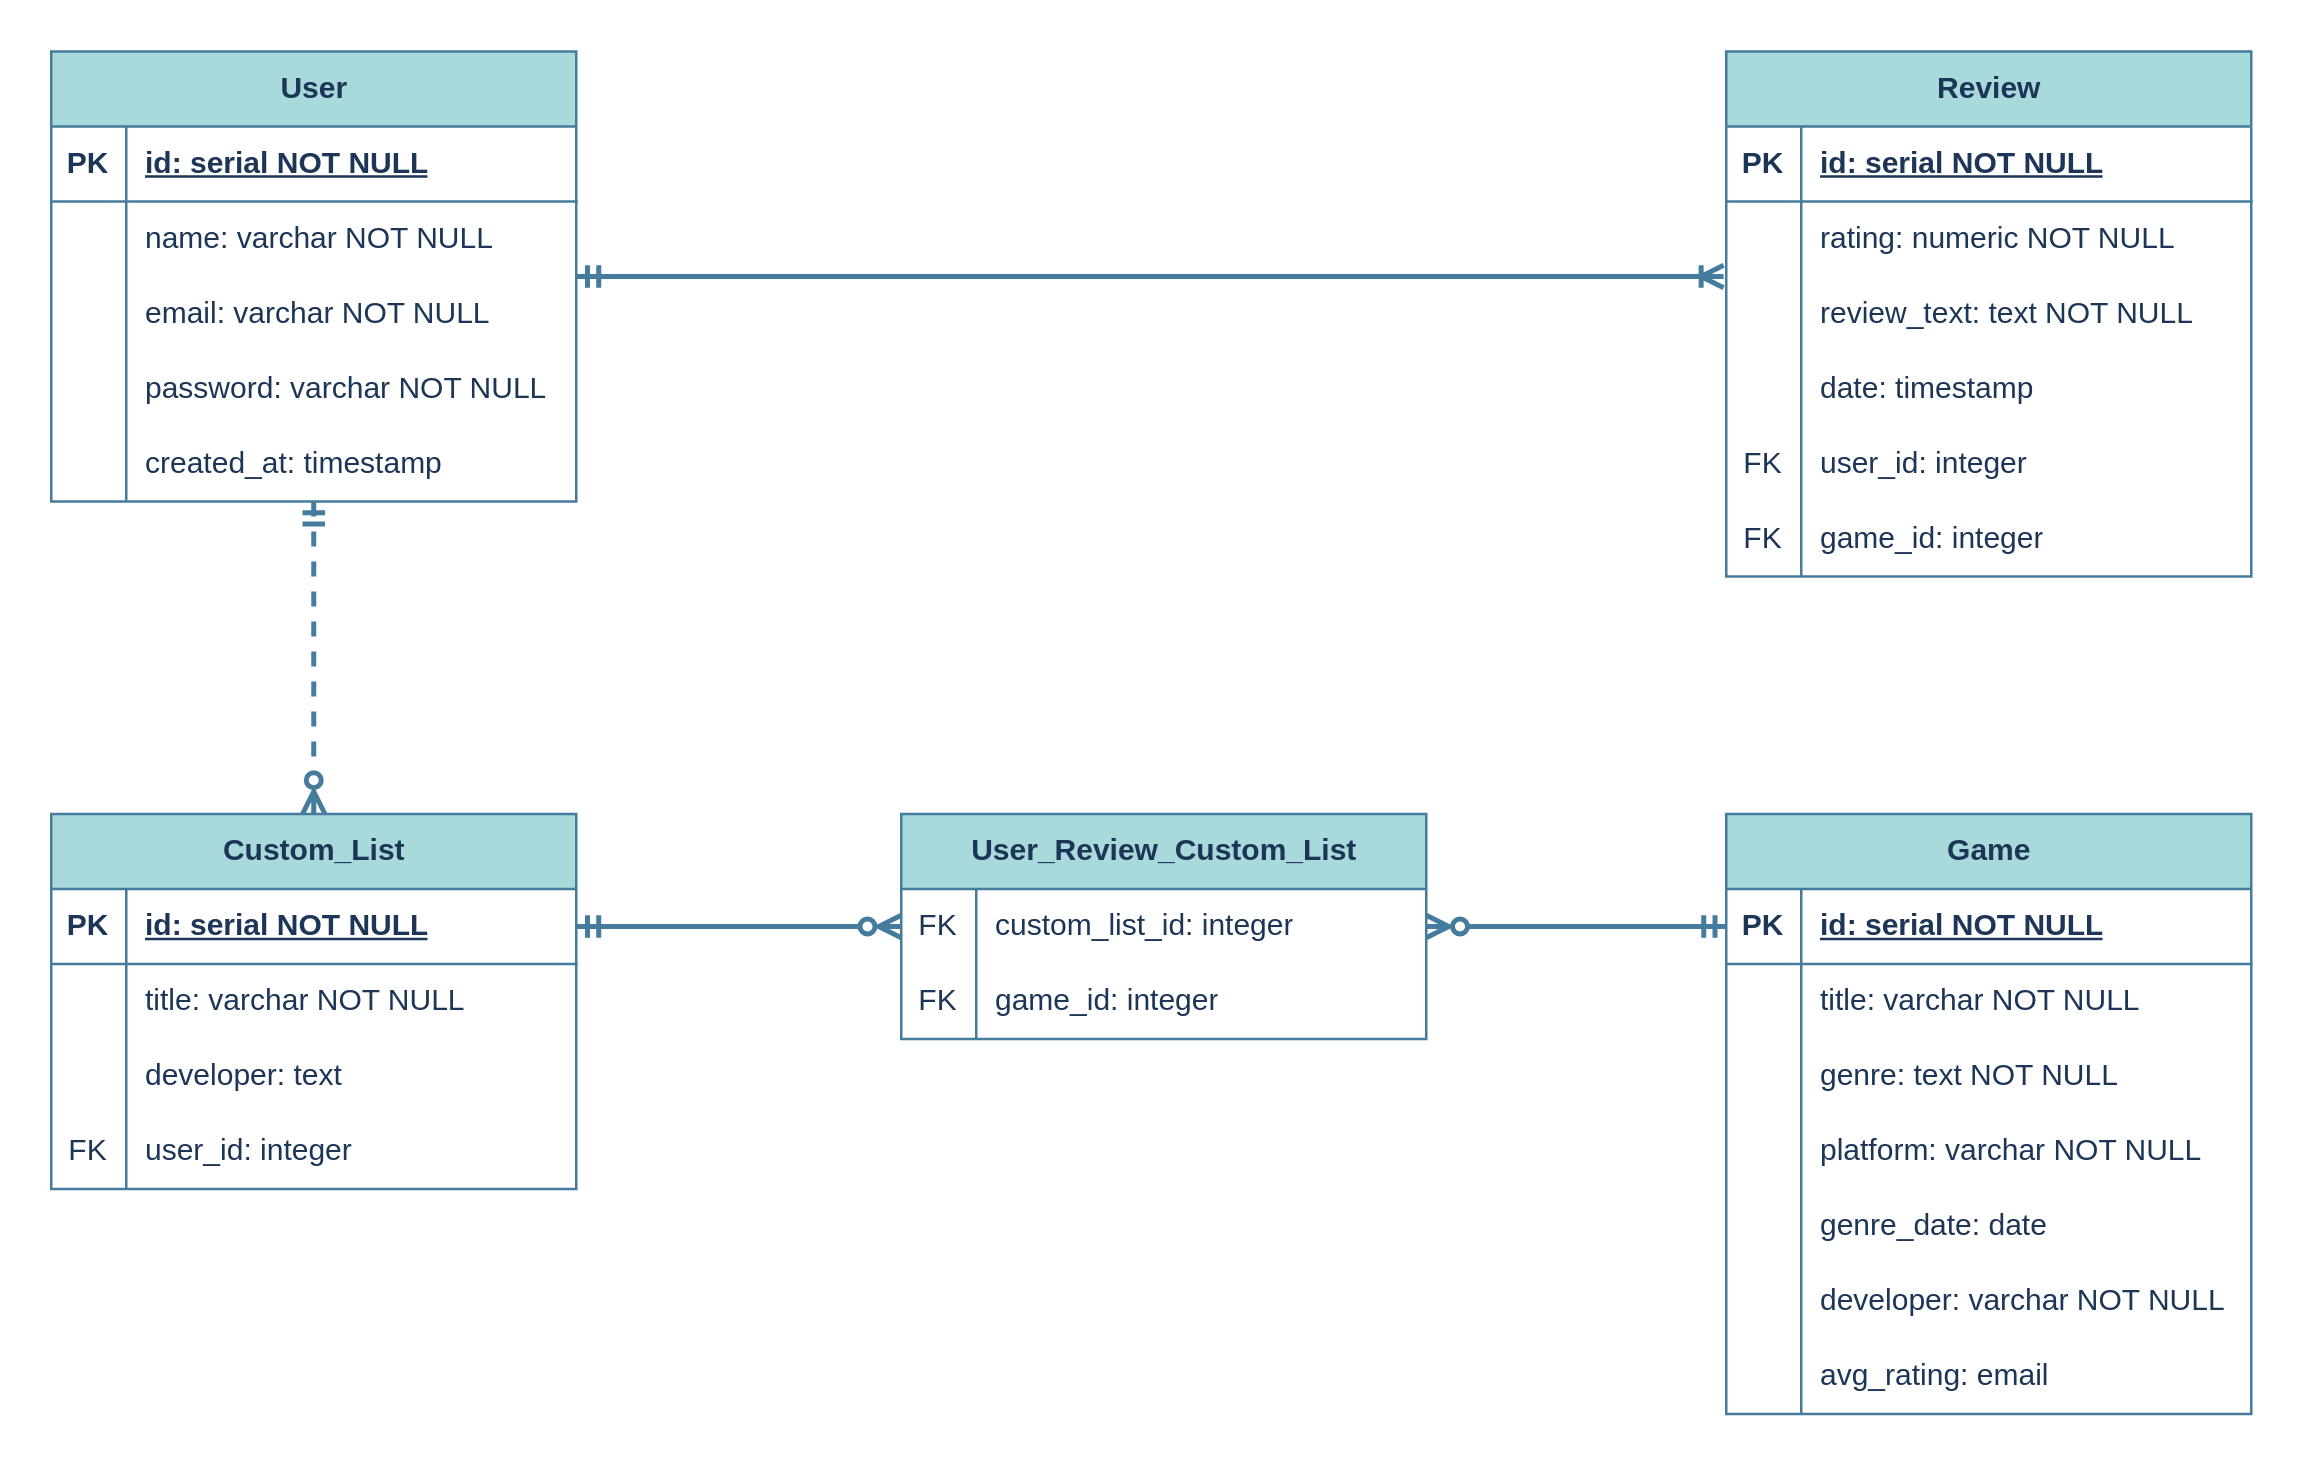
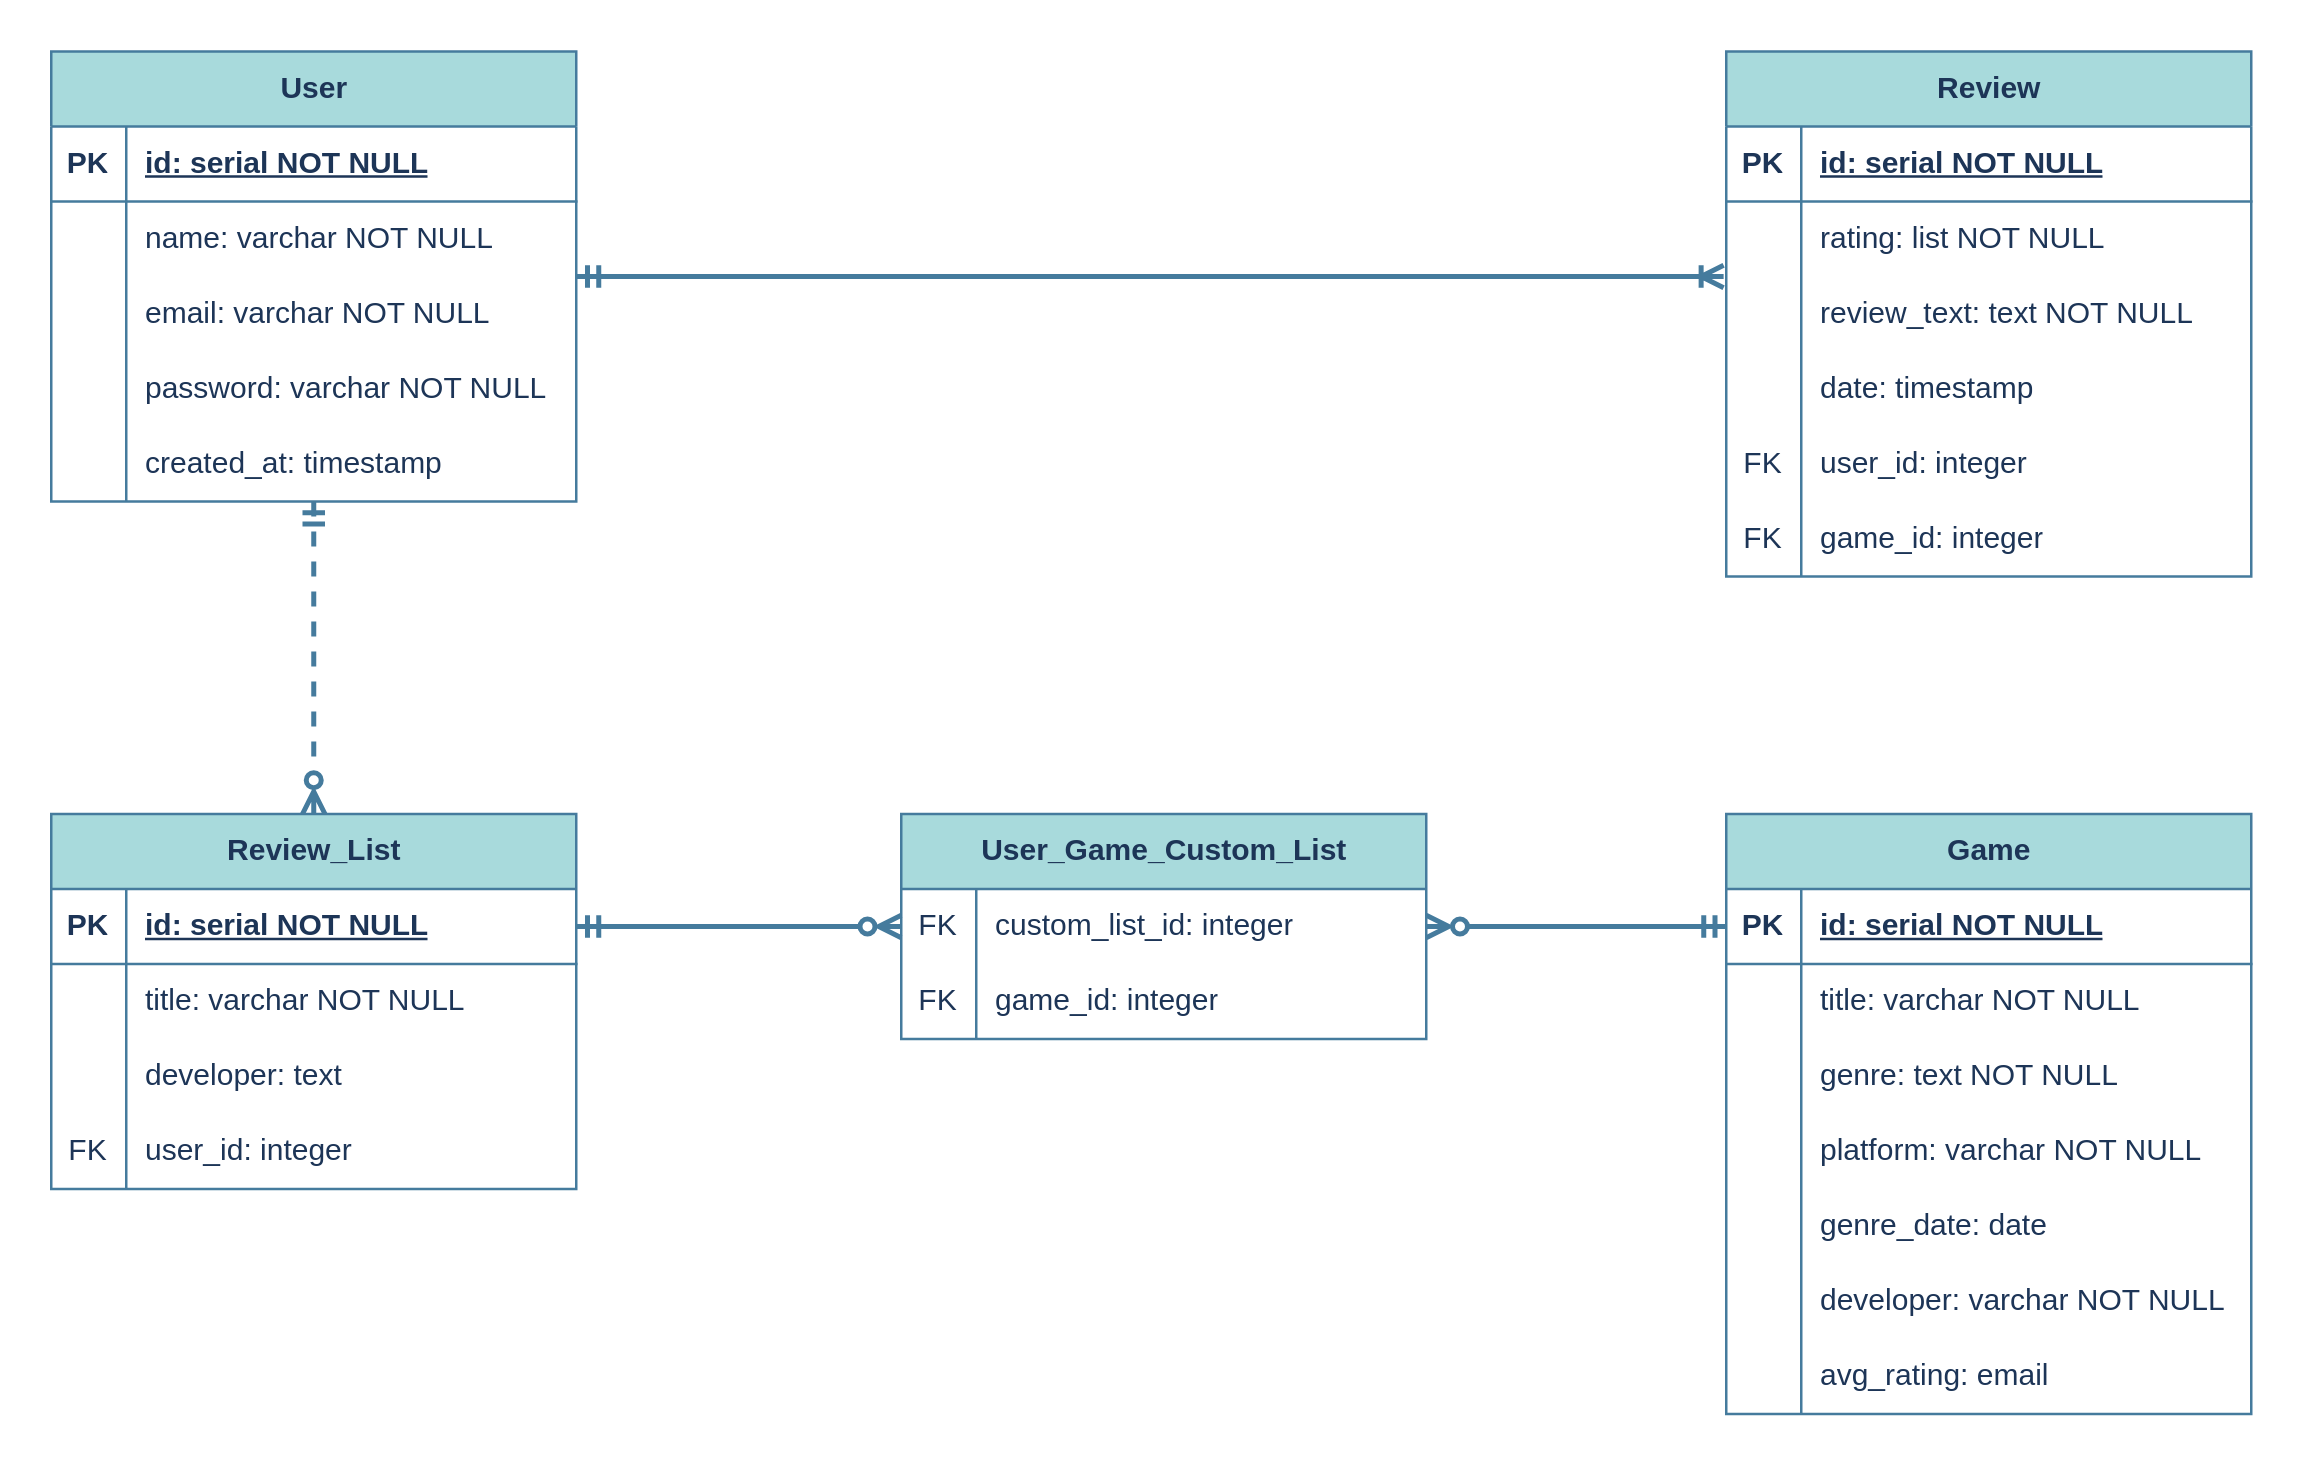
node "rating: numeric NOT NULL": label "rating: numeric NOT NULL" -> "rating: list NOT NULL"
node "Custom_List": label "Custom_List" -> "Review_List"
node "User_Review_Custom_List": label "User_Review_Custom_List" -> "User_Game_Custom_List"
